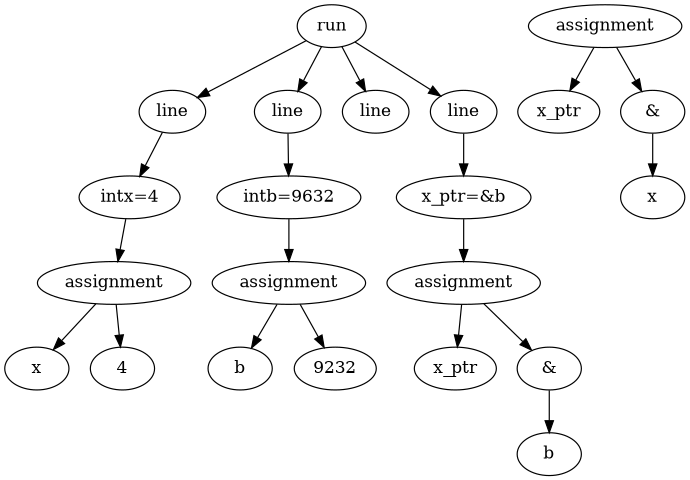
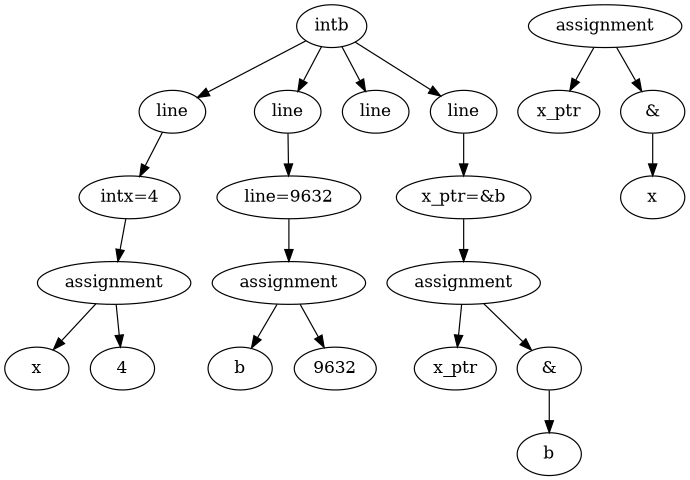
node "run": label "run" -> "intb"
node "intb=9632": label "intb=9632" -> "line=9632"
node "9232": label "9232" -> "9632"
